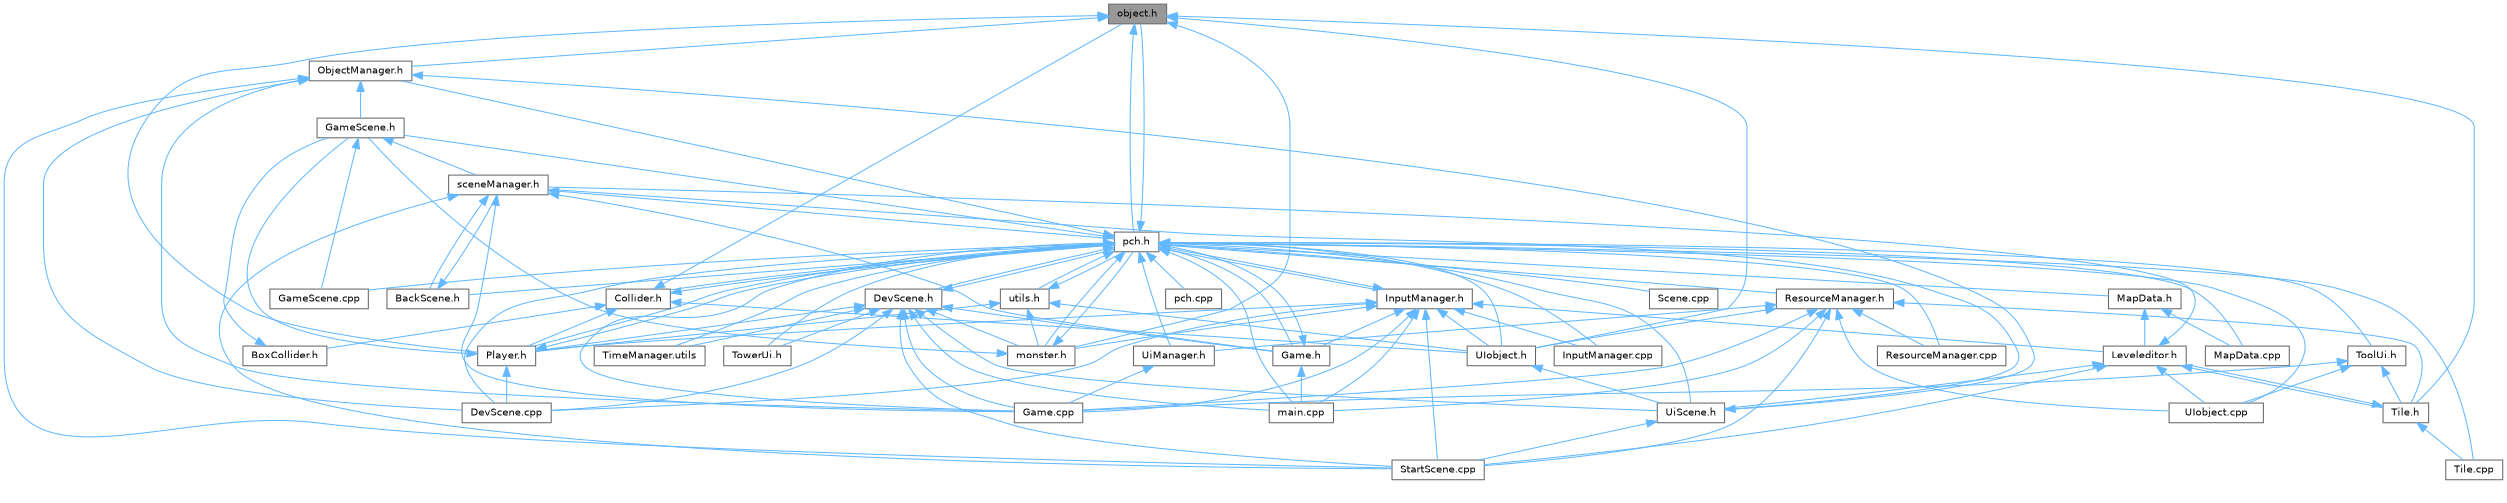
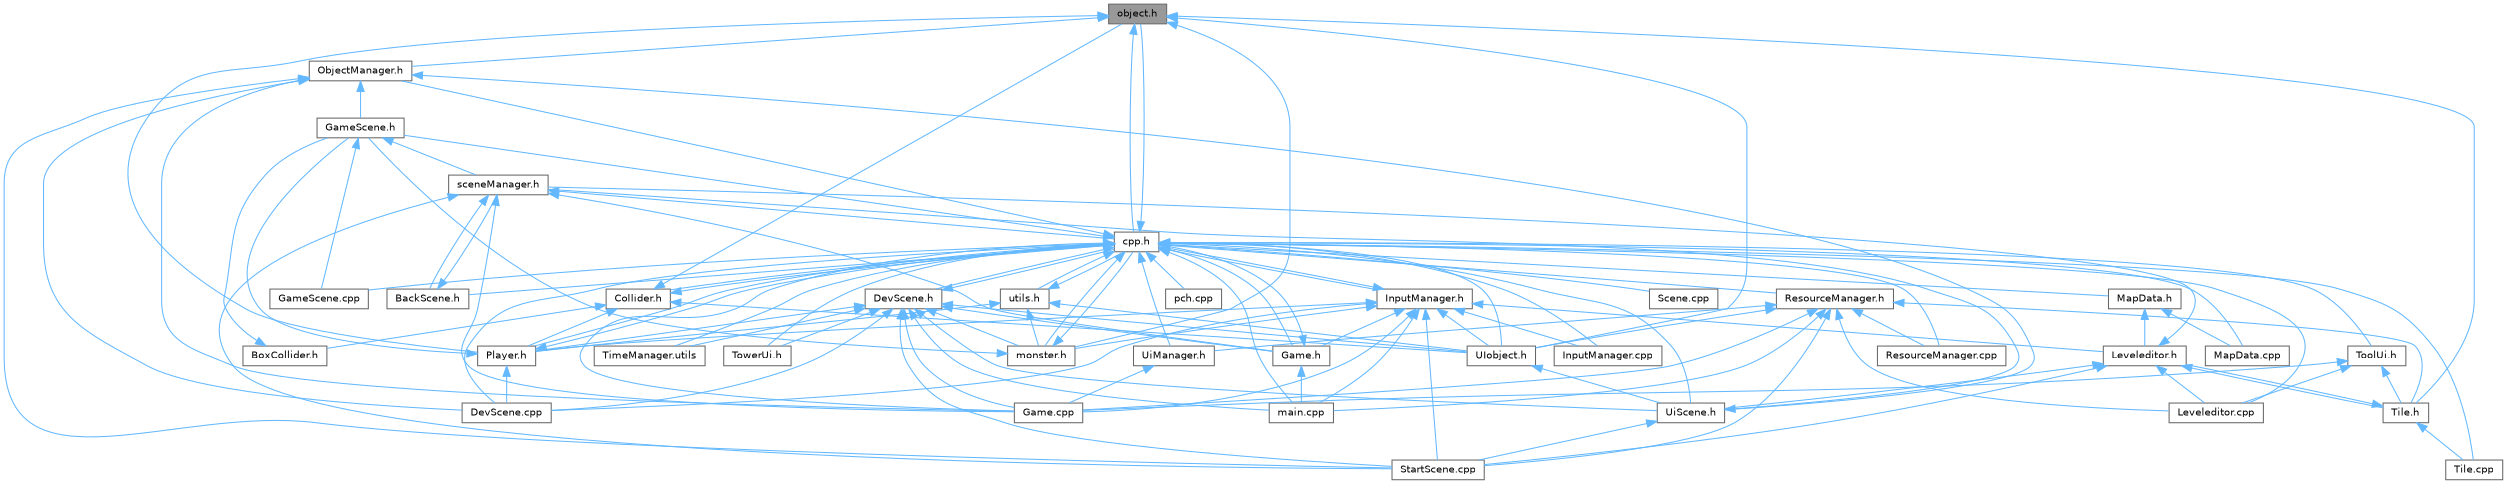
node "pch.h": label "pch.h" -> "cpp.h"
edge "UIobject.h" -> "DevScene.h": added
node "UIobject.cpp": label "UIobject.cpp" -> "Leveleditor.cpp"
